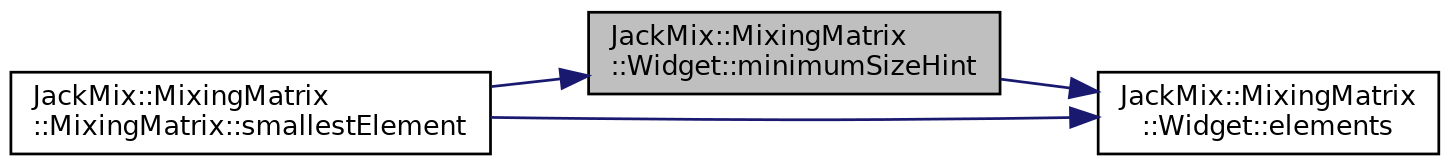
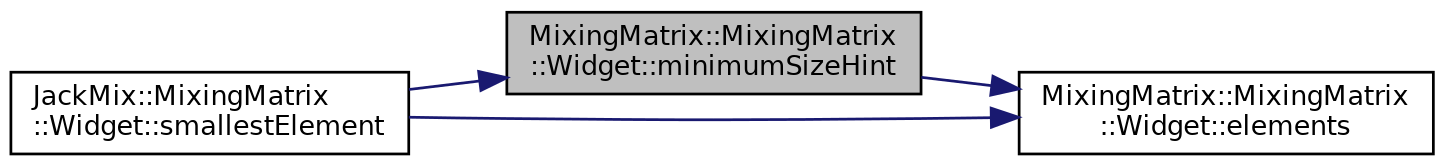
node "JackMix::MixingMatrix ::Widget::minimumSizeHint": label "JackMix::MixingMatrix ::Widget::minimumSizeHint" -> "MixingMatrix::MixingMatrix ::Widget::minimumSizeHint"
node "JackMix::MixingMatrix ::MixingMatrix::smallestElement": label "JackMix::MixingMatrix ::MixingMatrix::smallestElement" -> "JackMix::MixingMatrix ::Widget::smallestElement"
node "JackMix::MixingMatrix ::Widget::elements": label "JackMix::MixingMatrix ::Widget::elements" -> "MixingMatrix::MixingMatrix ::Widget::elements"
